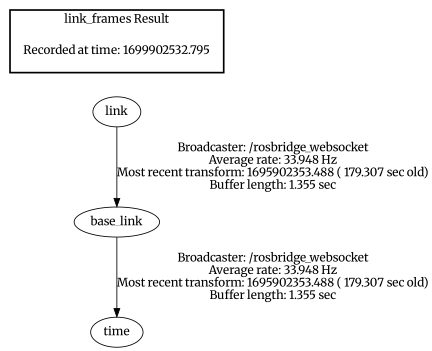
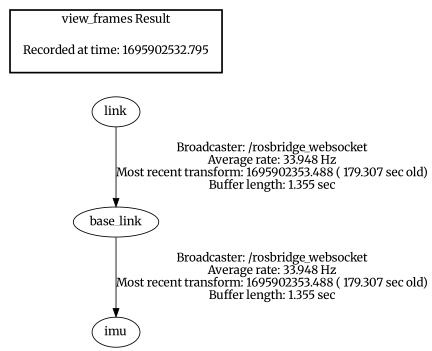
cluster "link_frames Result": label "link_frames Result" -> "view_frames Result"
node "Recorded at time: 1699902532.795": label "Recorded at time: 1699902532.795" -> "Recorded at time: 1695902532.795"
node "time": label "time" -> "imu"
